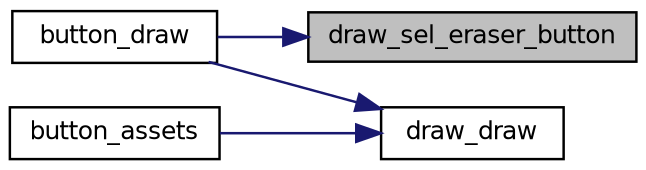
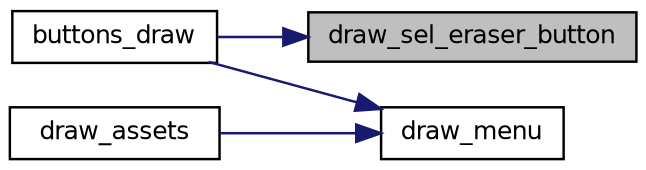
node "button_draw": label "button_draw" -> "buttons_draw"
node "button_assets": label "button_assets" -> "draw_assets"
node "draw_draw": label "draw_draw" -> "draw_menu"
